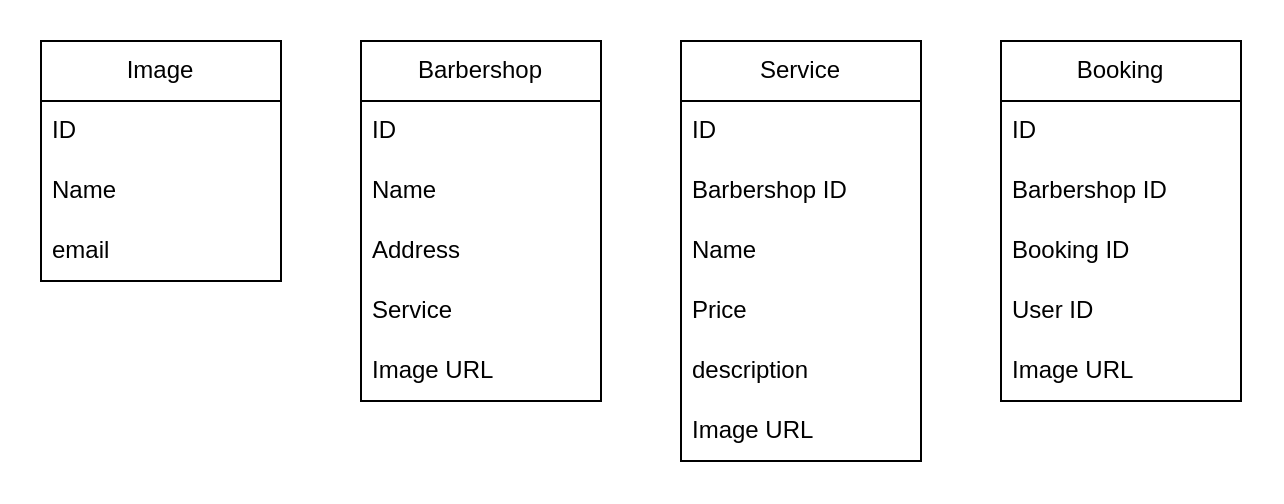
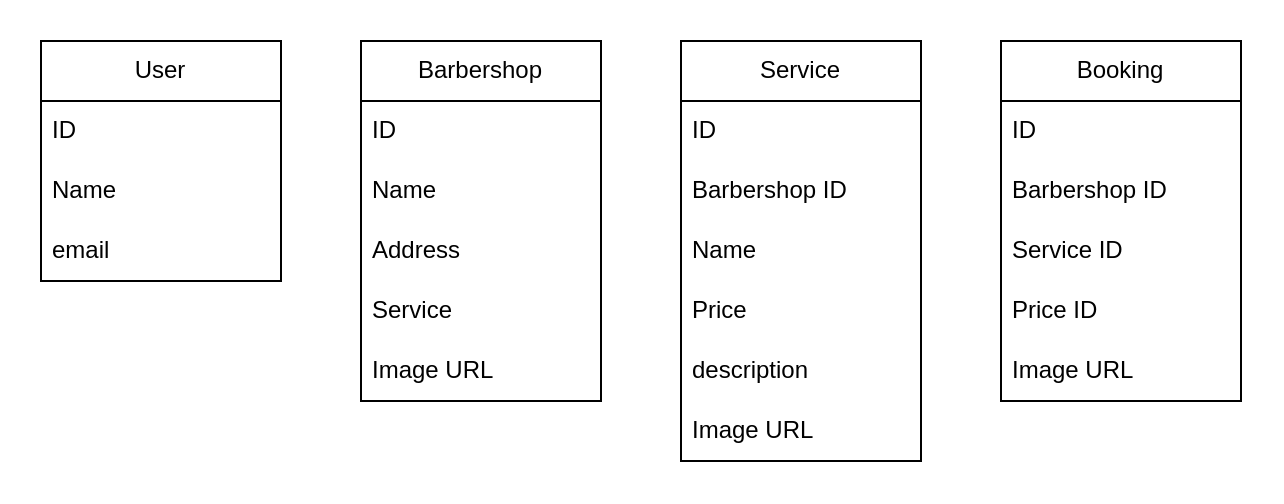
node "Image": label "Image" -> "User"
node "Booking ID": label "Booking ID" -> "Service ID"
node "User ID": label "User ID" -> "Price ID"
